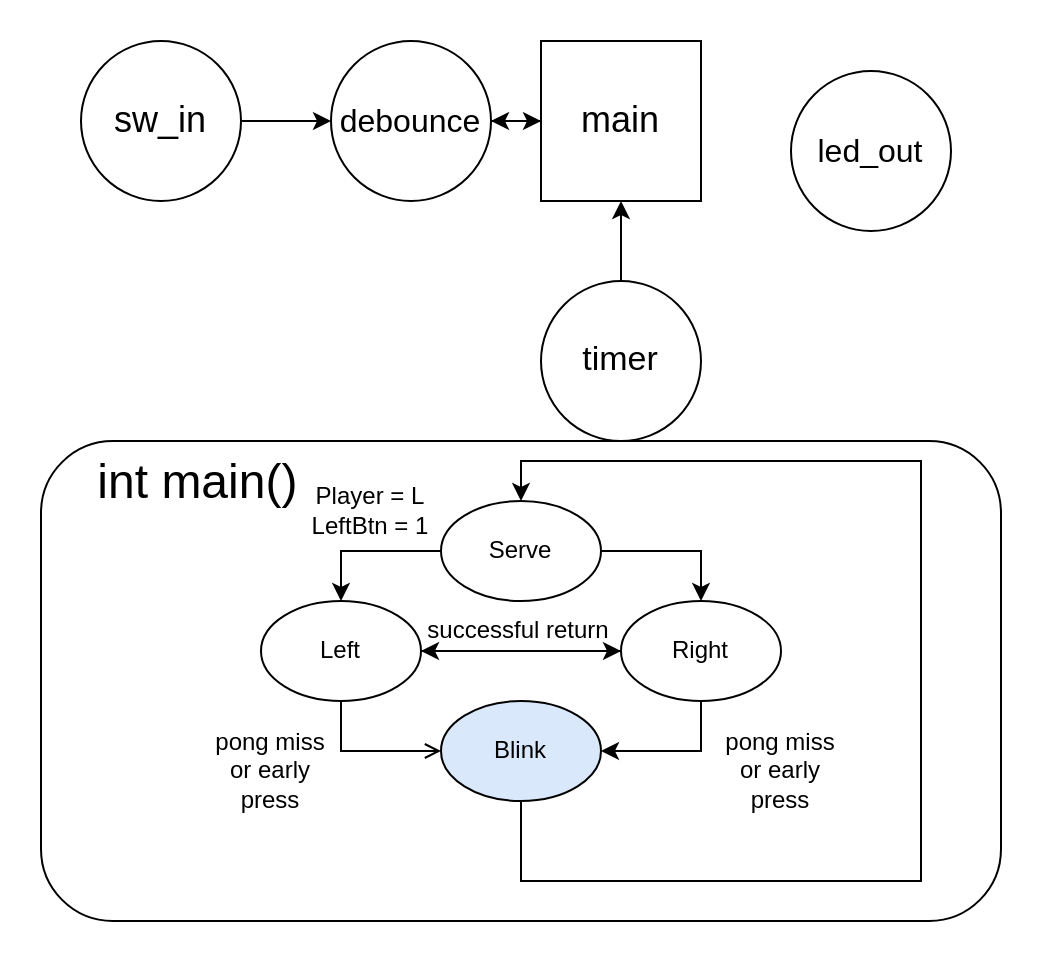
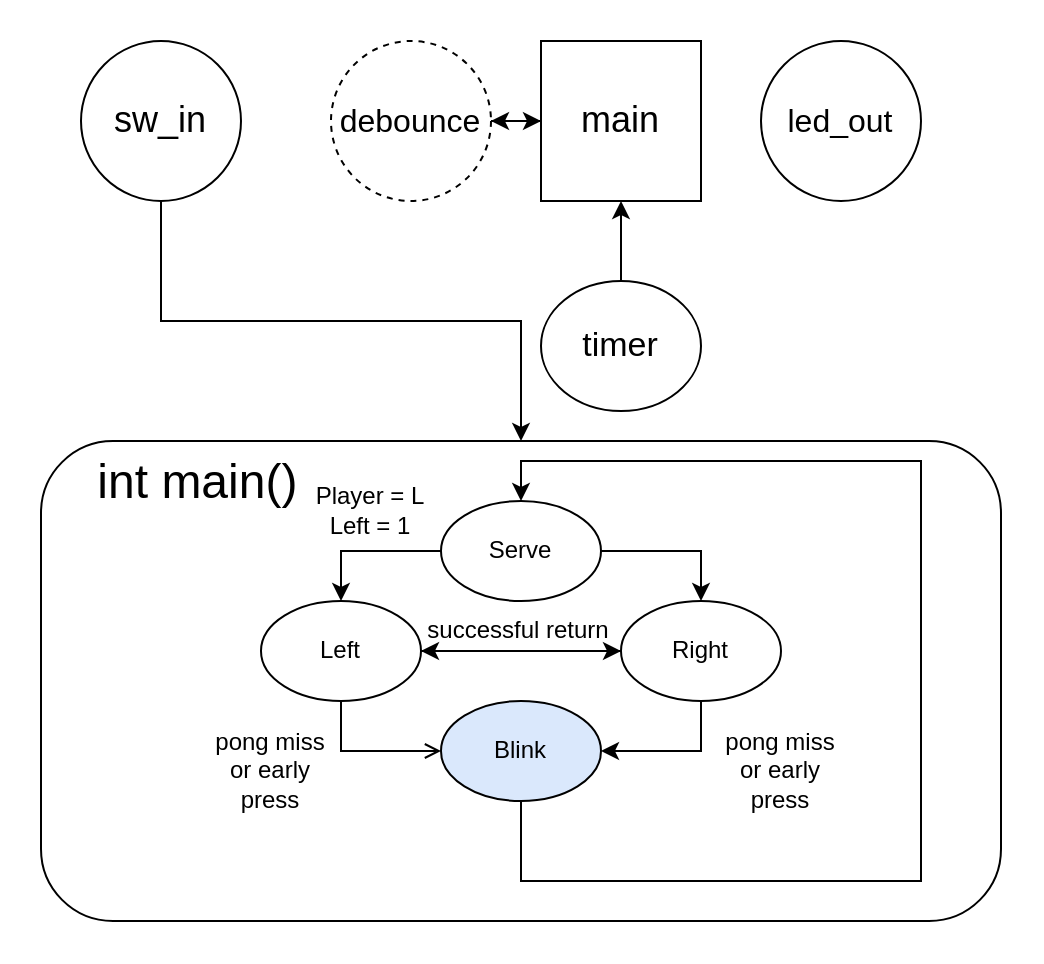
edge "sw_in" -> "debounce": now "sw_in" -> "int main()"
node "debounce": style solid -> dashed
node "led_out": moved (871, 151) -> (841, 121)
node "timer": size 160x160 -> 160x130
node "Player = L LeftBtn = 1": label "Player = L LeftBtn = 1" -> "Player = L Left = 1"
